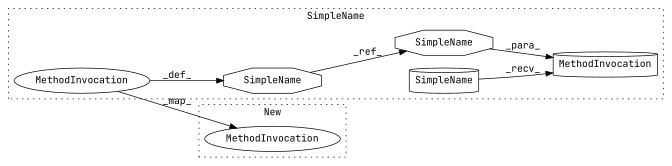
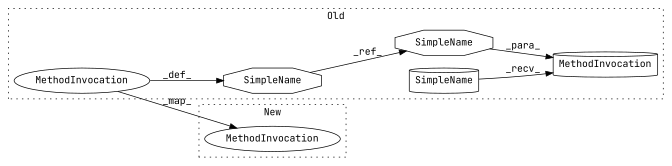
cluster "SimpleName": label "SimpleName" -> "Old"
